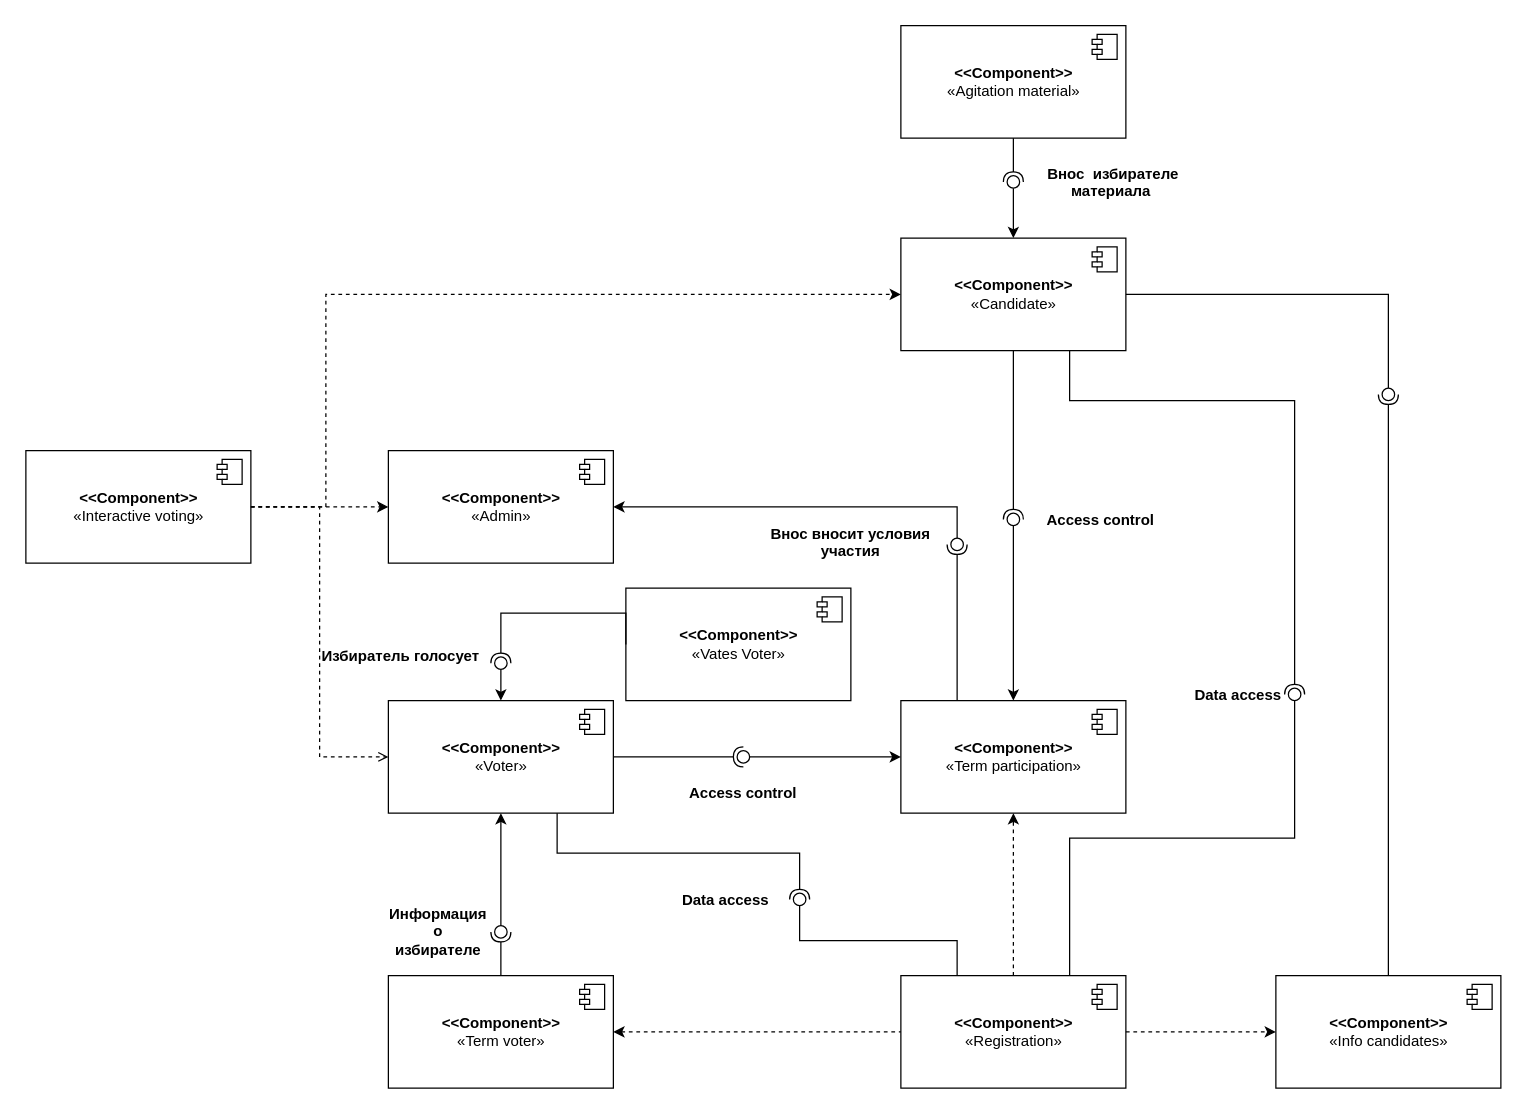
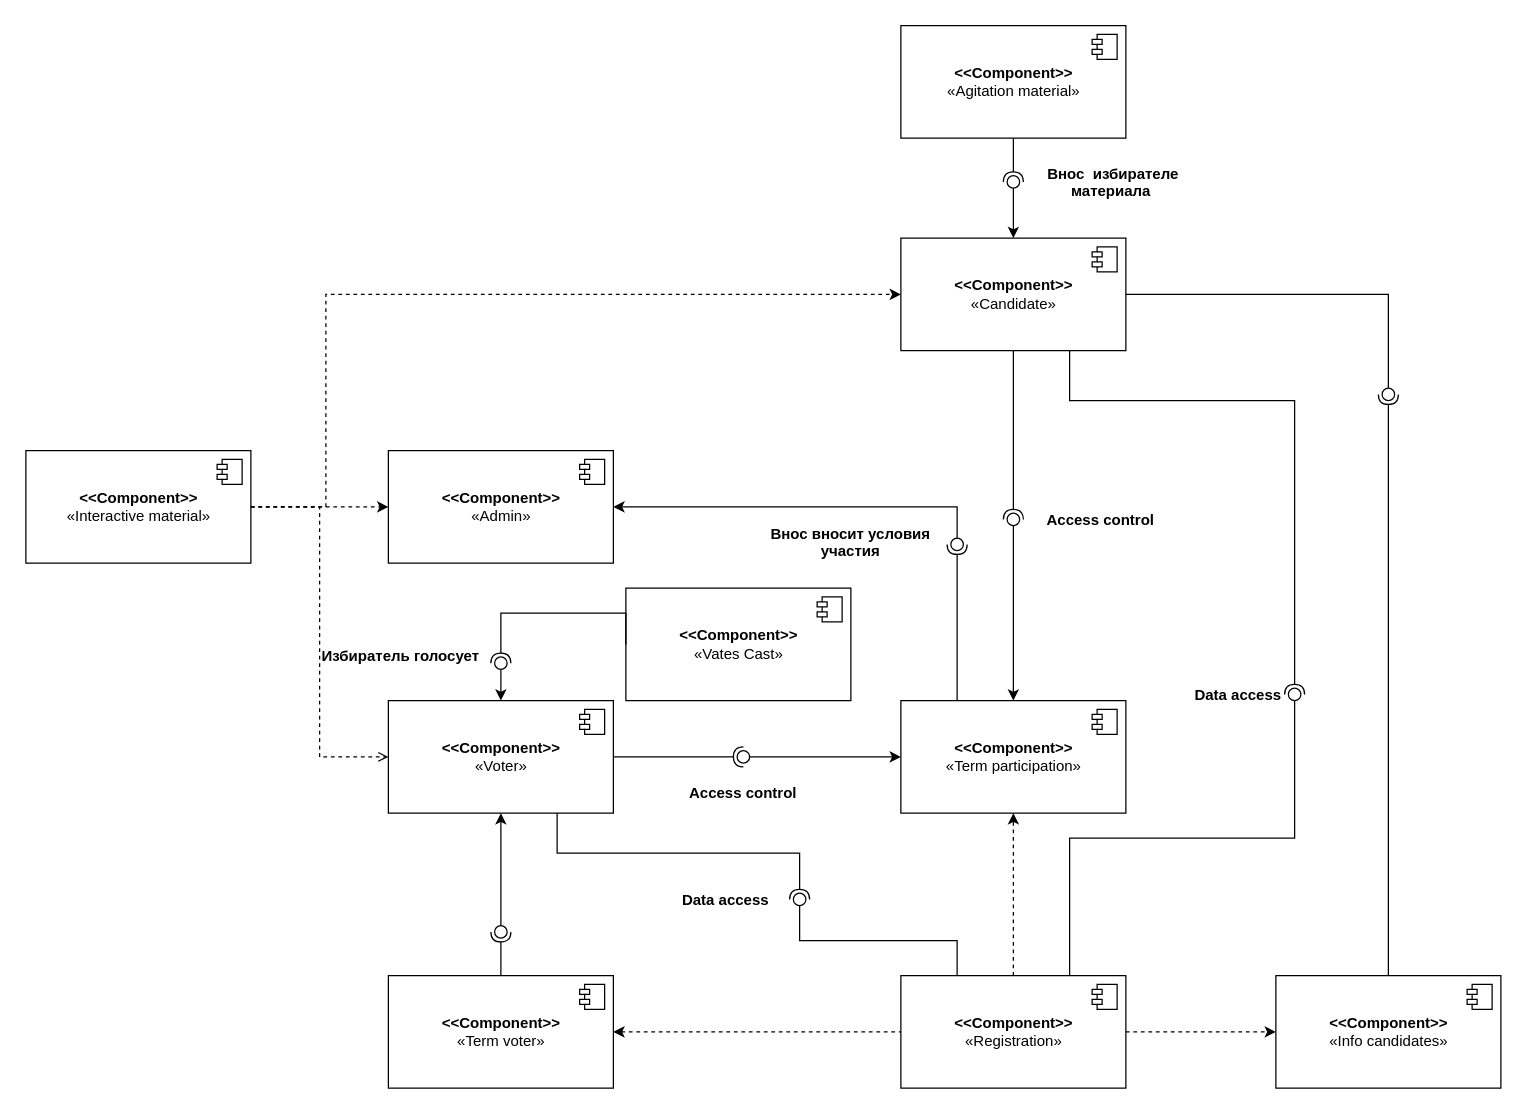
node "<<Component>> «Interactive voting»": label "<<Component>> «Interactive voting»" -> "<<Component>> «Interactive material»"
node "<<Component>> «Vates Voter»": label "<<Component>> «Vates Voter»" -> "<<Component>> «Vates Cast»"
node "Информация о избирателе": removed
